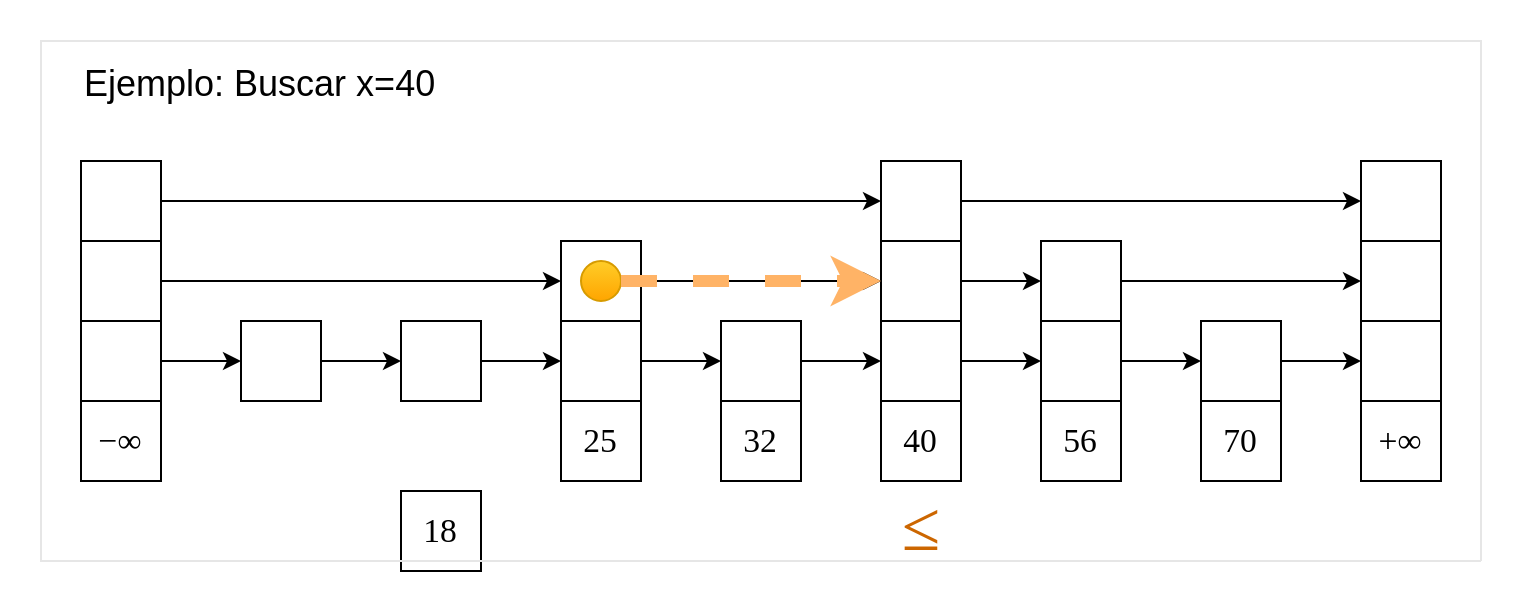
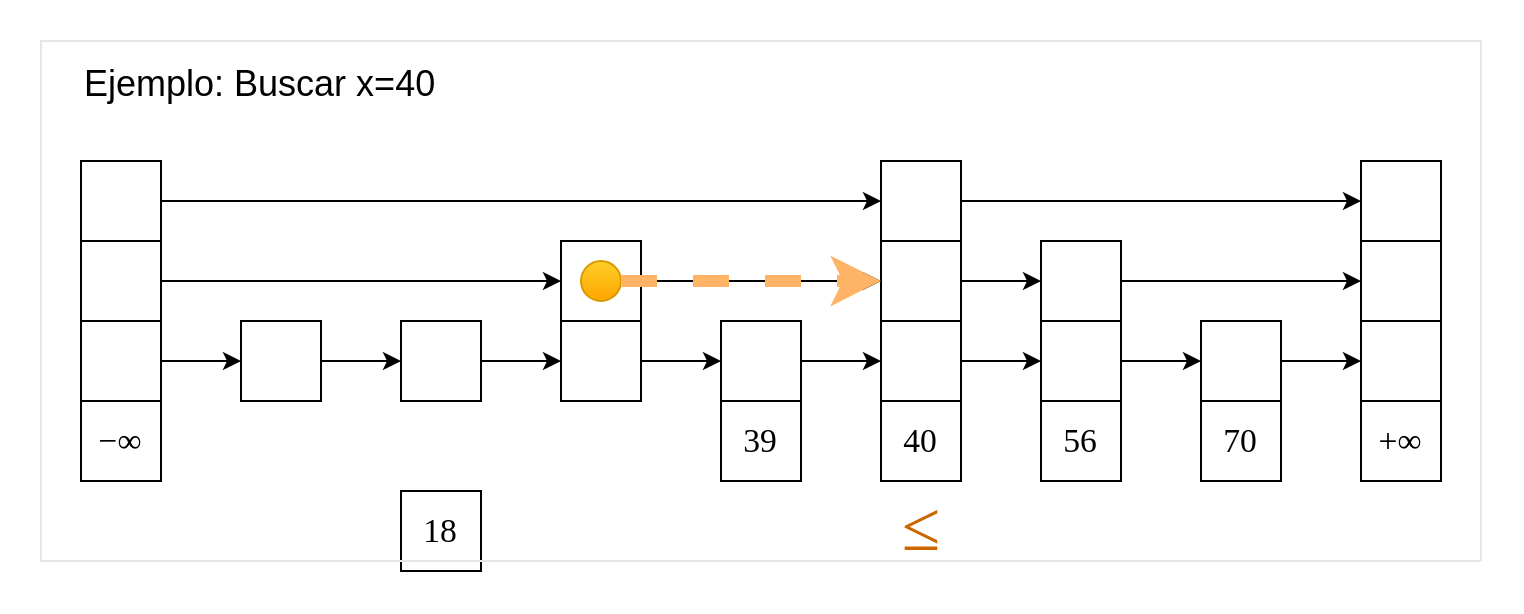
node "25": removed
node "32": label "32" -> "39"
